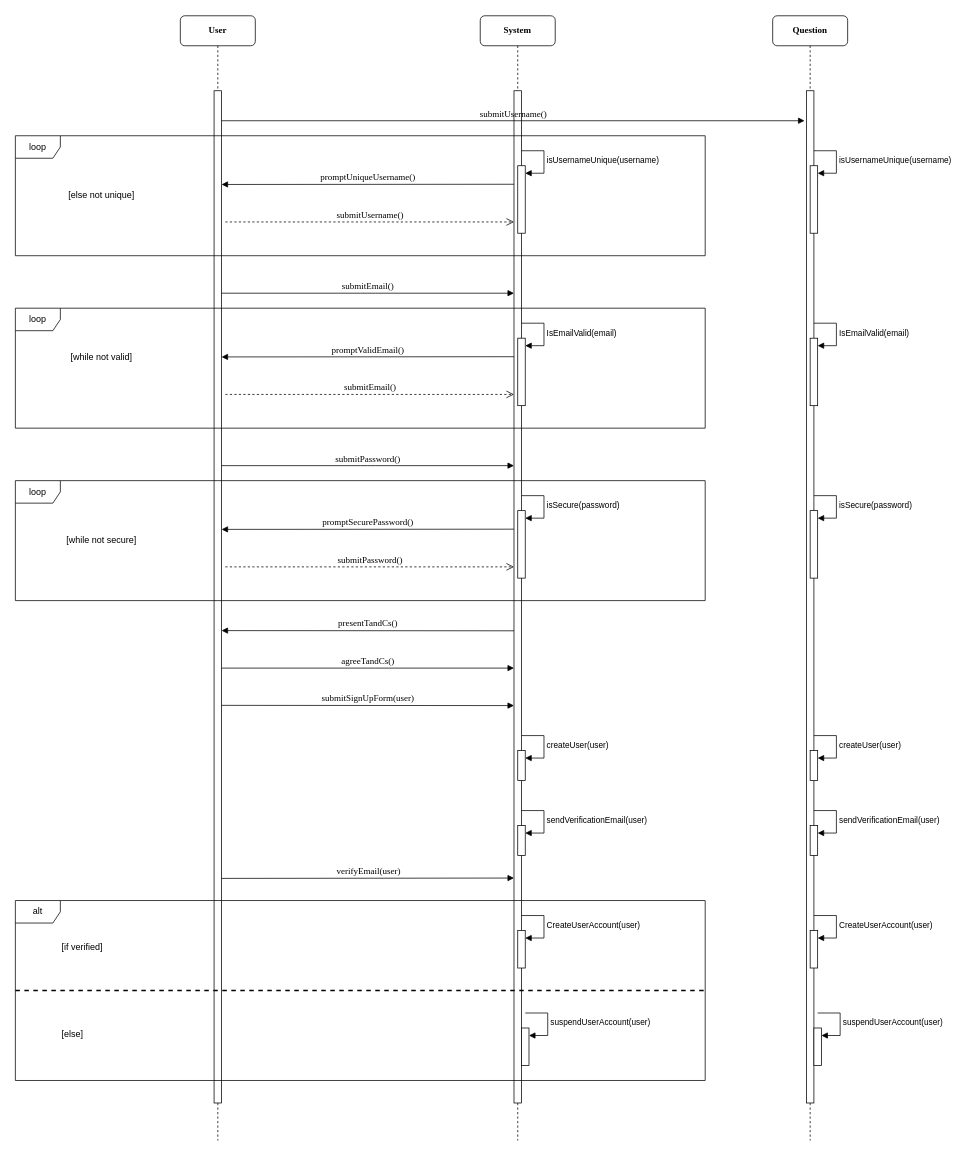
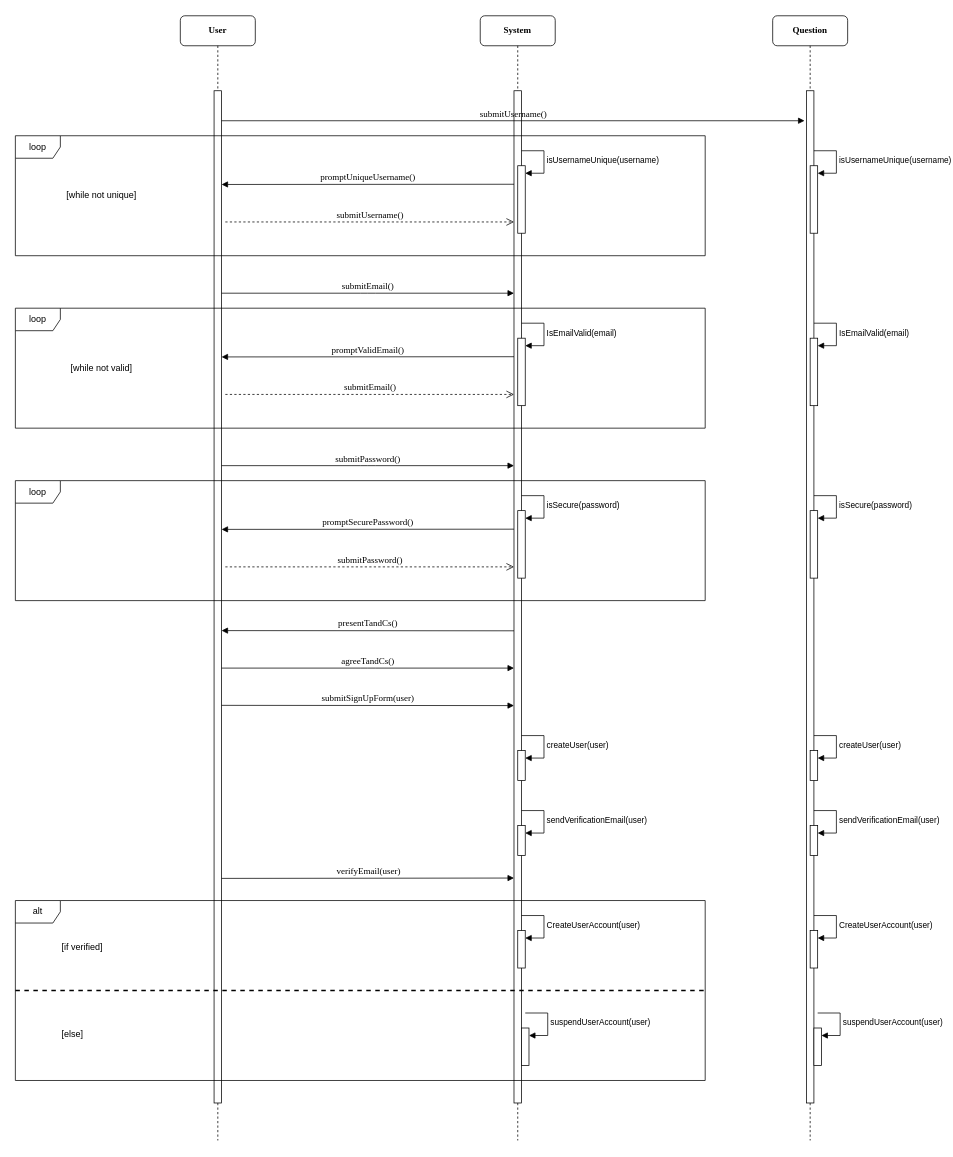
node "[else not unique]": label "[else not unique]" -> "[while not unique]"
node "[while not valid]": moved (102, 357) -> (102, 368)
node "[while not secure]": removed
